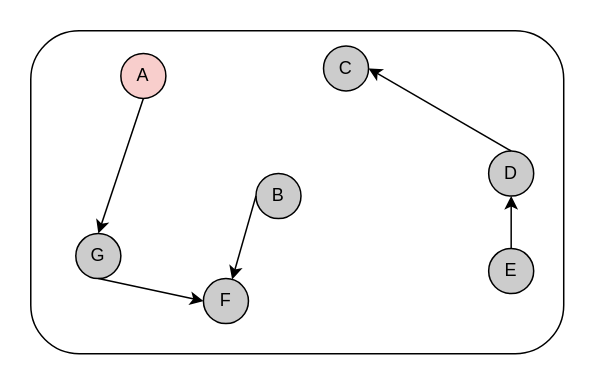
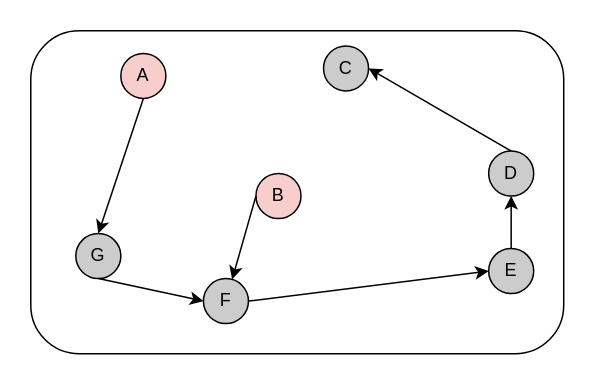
node "B": fillcolor #cccccc -> #f8cecc
edge "F" -> "E": added
